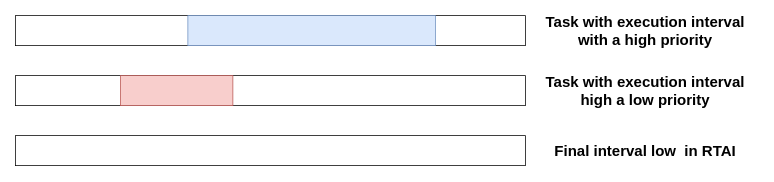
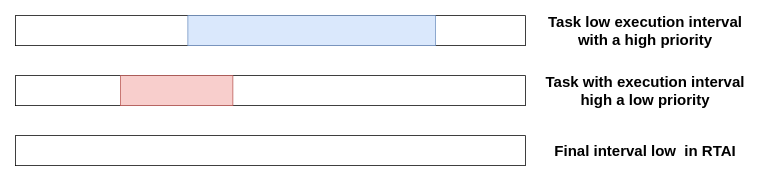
node "Task with execution interval with a high priority": label "Task with execution interval with a high priority" -> "Task low execution interval with a high priority"
